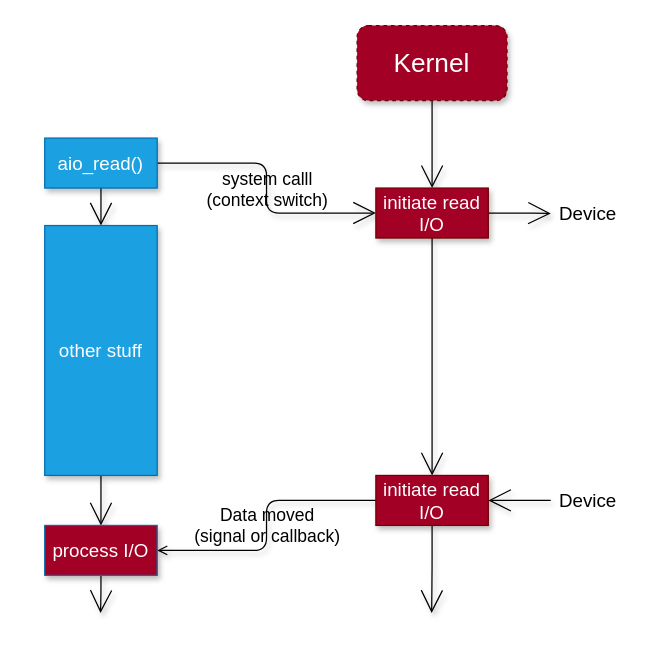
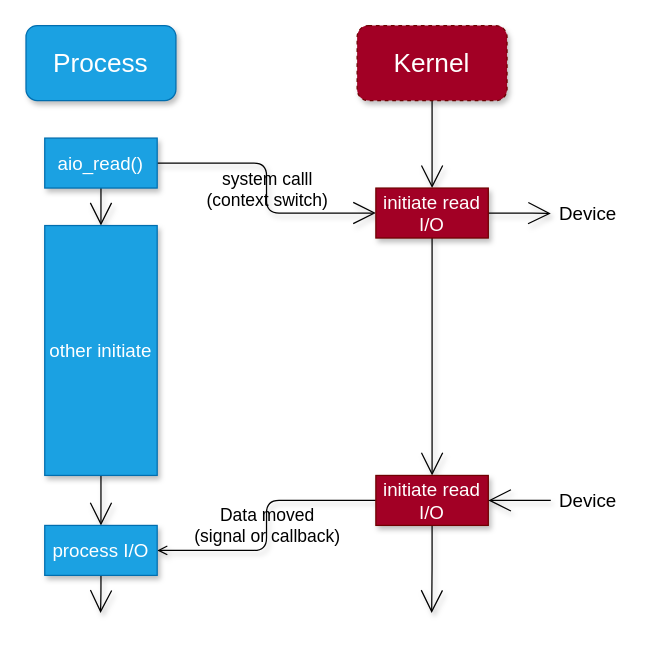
node "Process": added
node "other stuff": label "other stuff" -> "other initiate"
node "process I/O": fillcolor #a20025 -> #1ba1e2
